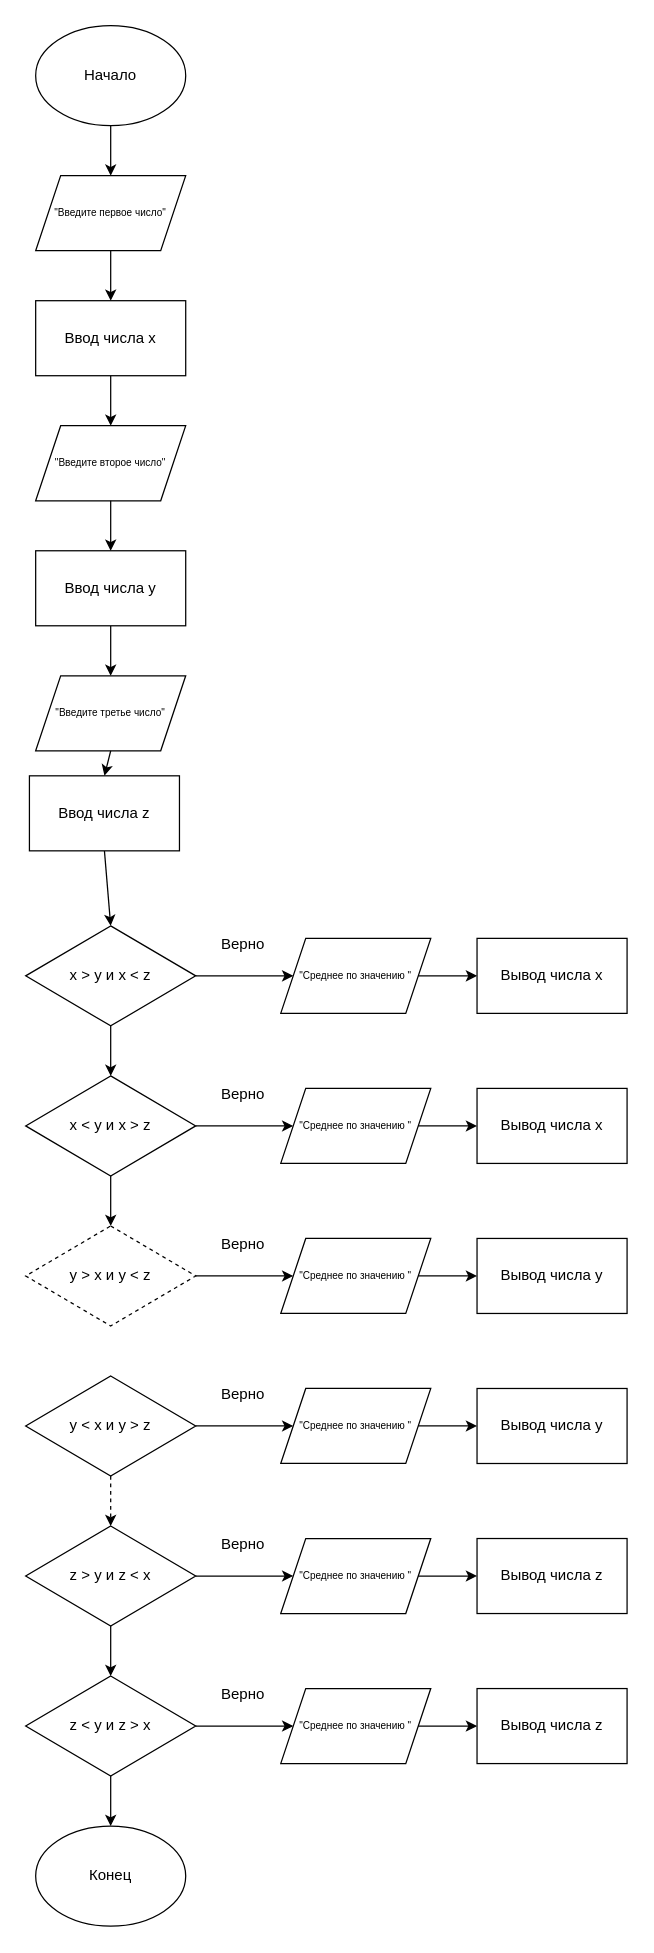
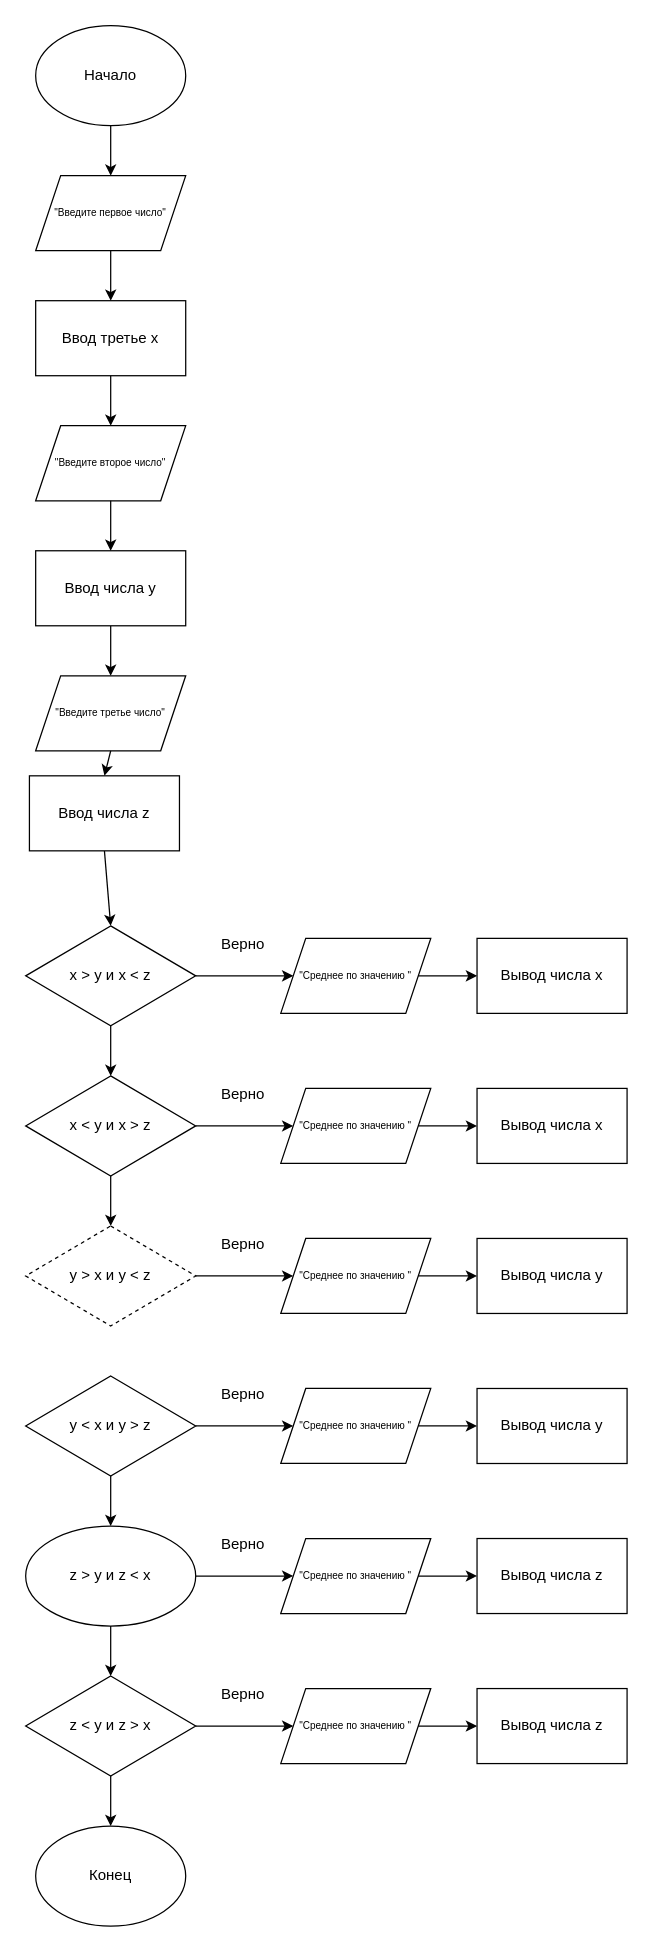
node "Ввод числа x": label "Ввод числа x" -> "Ввод третье x"
edge "y < x и y > z" -> "z > y и z < x": style dashed -> solid
node "z > y и z < x": shape diamond -> ellipse
